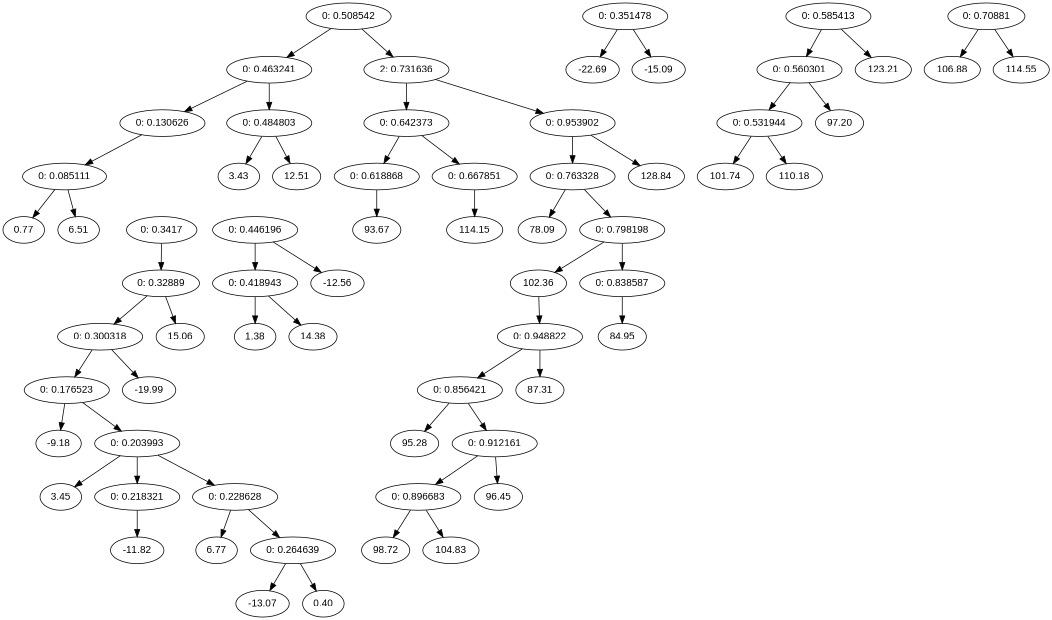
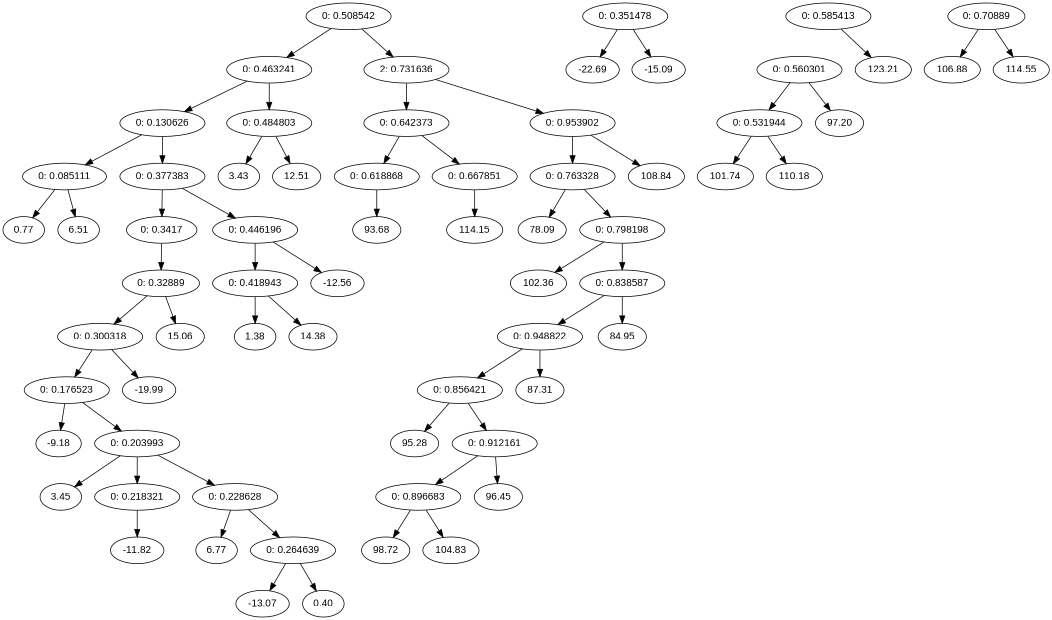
node "0: 0.70881": label "0: 0.70881" -> "0: 0.70889"
edge "0: 0.585413" -> "0: 0.560301": removed
node "0: 0.377383": added
node "128.84": label "128.84" -> "108.84"
node "93.67": label "93.67" -> "93.68"
edge "102.36" -> "0: 0.948822": now "0: 0.838587" -> "0: 0.948822"
